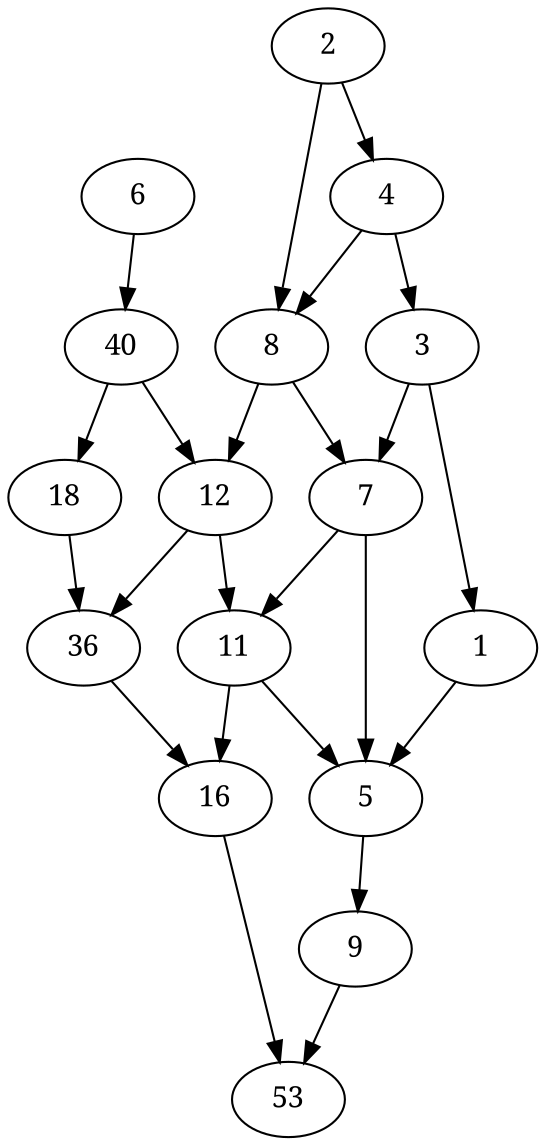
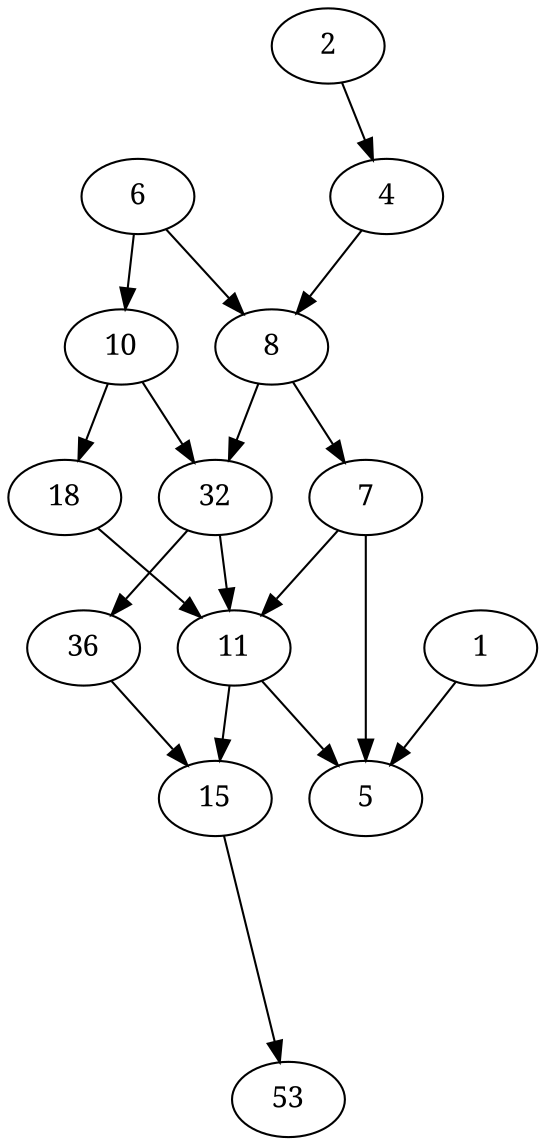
edge "2" -> "8": now "6" -> "8"
node "40": label "40" -> "10"
node "3": removed
node "12": label "12" -> "32"
edge "18" -> "36": now "18" -> "11"
node "16": label "16" -> "15"
node "9": removed
